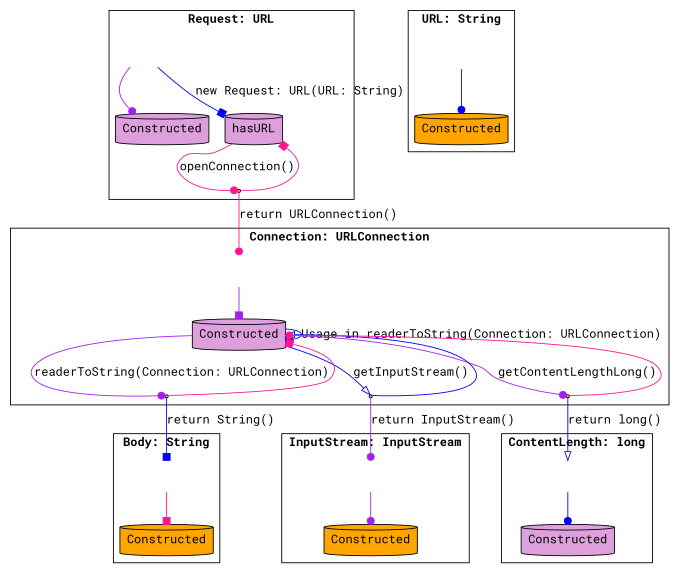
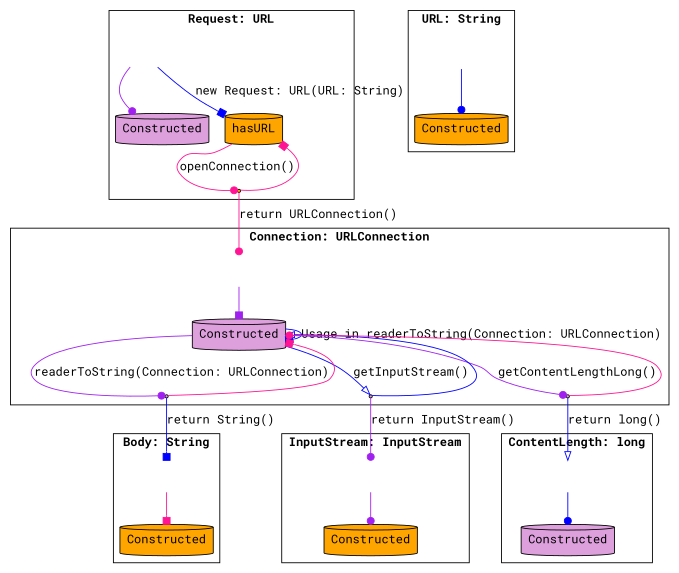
node "hasURL": fillcolor plum -> orange
